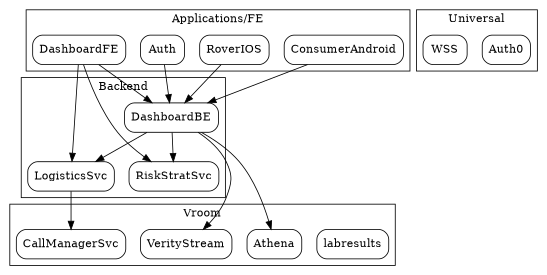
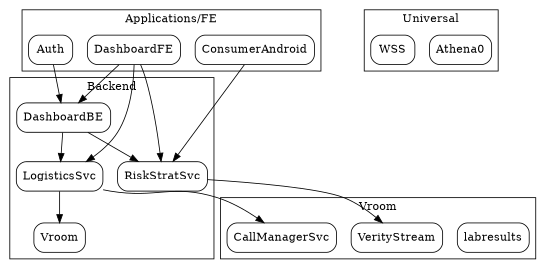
node "RoverIOS": removed
node "Auth0": label "Auth0" -> "Athena0"
edge "ConsumerAndroid" -> "DashboardBE": now "ConsumerAndroid" -> "RiskStratSvc"
edge "DashboardBE" -> "VerityStream": now "RiskStratSvc" -> "VerityStream"
node "Vroom": added
node "Athena": removed
